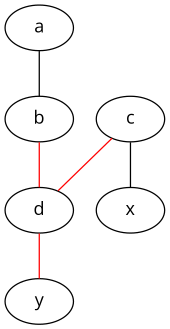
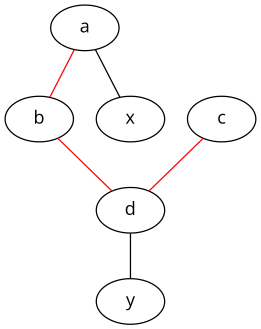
edge "a" -- "b": color black -> red
edge "c" -- "x": now "a" -- "x"
edge "d" -- "y": color red -> black
